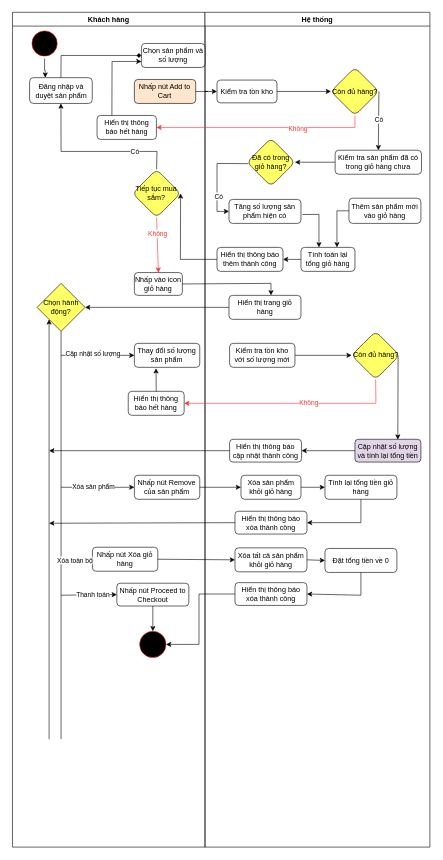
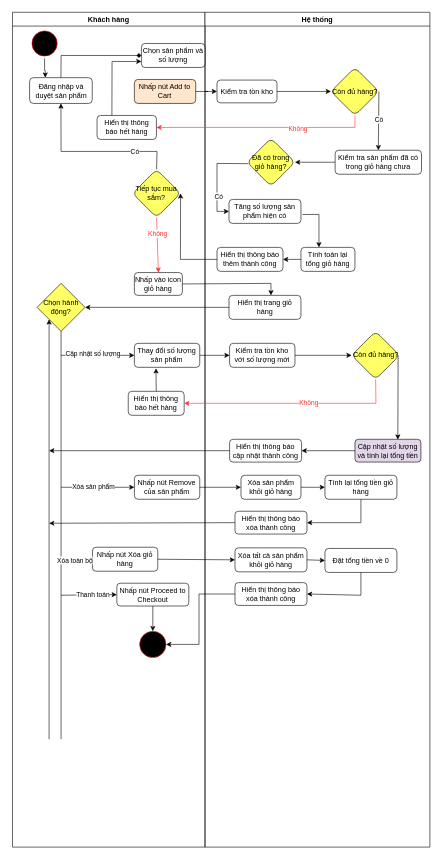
node "Thêm sản phẩm mới vào giỏ hàng": removed
edge "Thêm sản phẩm mới vào giỏ hàng" -> "Tính toán lại tổng giỏ hàng": removed
edge "Thay đổi số lượng sản phẩm" -> "Kiểm tra tồn kho với số lượng mới": added
